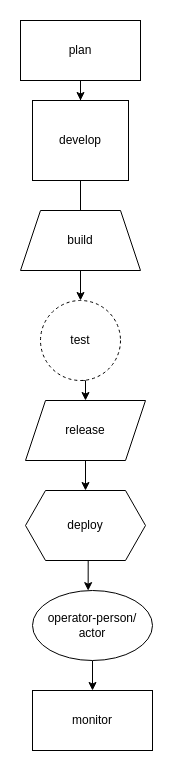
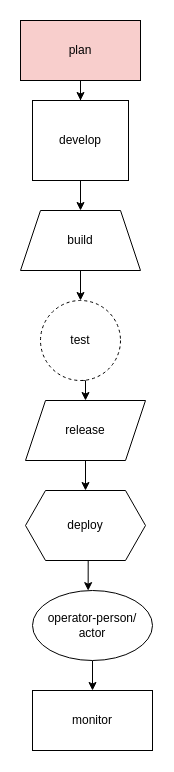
node "plan": fillcolor #ffffff -> #f8cecc
edge "develop" -- "build": arrowhead none -> classic
